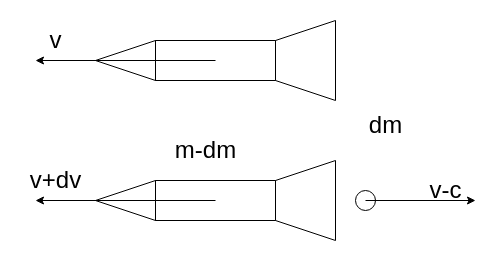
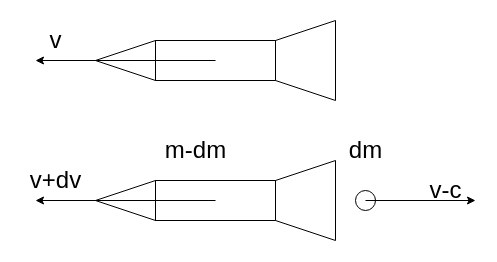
node "dm": moved (386, 126) -> (366, 151)
node "m-dm": moved (206, 151) -> (196, 151)
